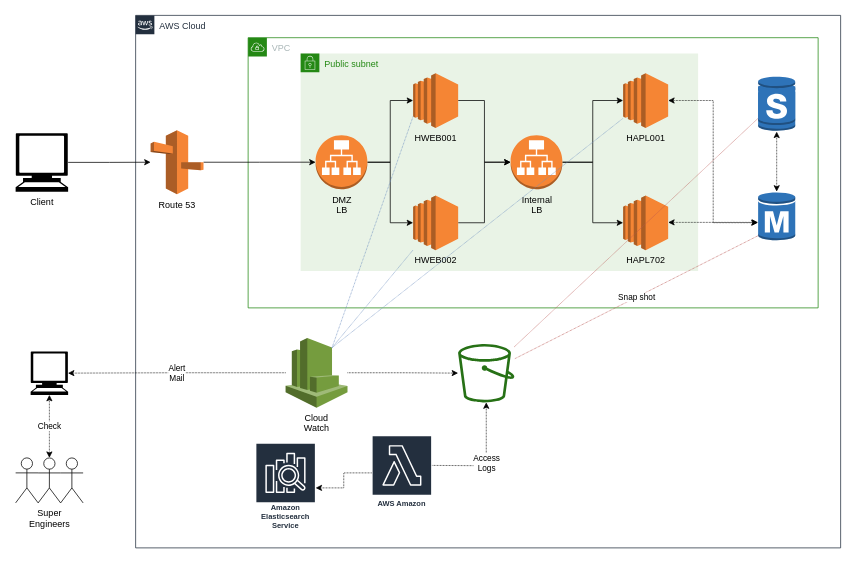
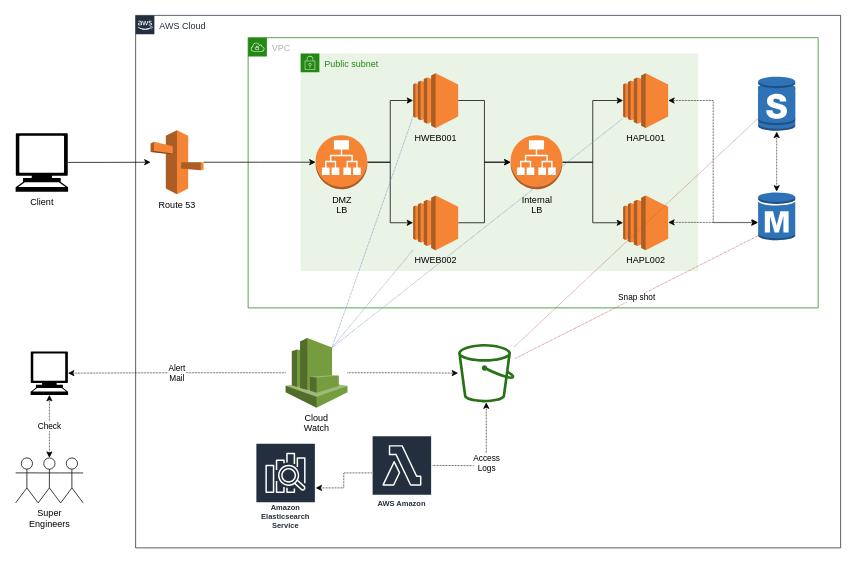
node "HAPL702": label "HAPL702" -> "HAPL002"
